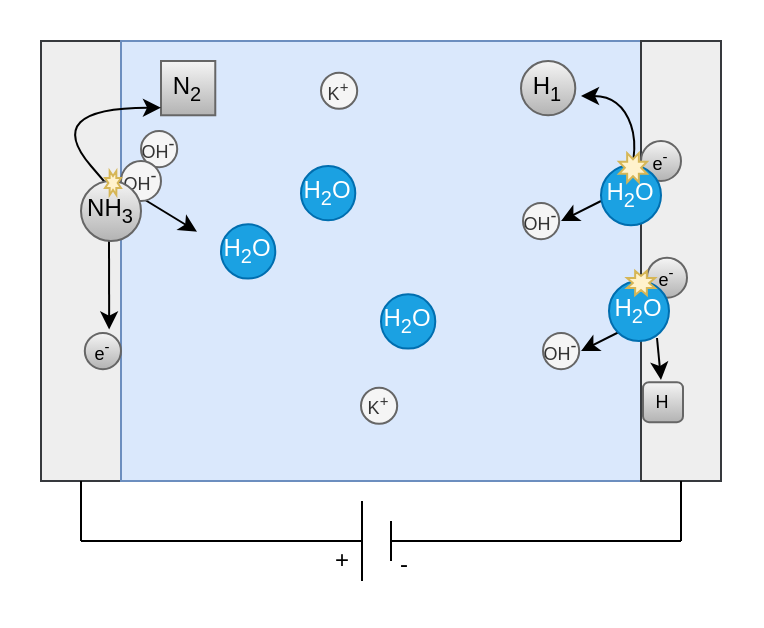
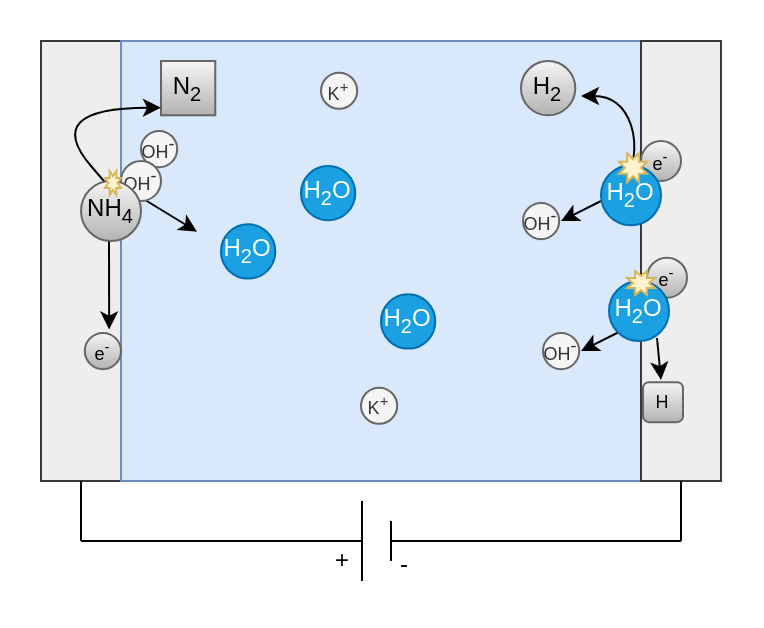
node "H1": label "H1" -> "H2"
node "NH3": label "NH3" -> "NH4"
